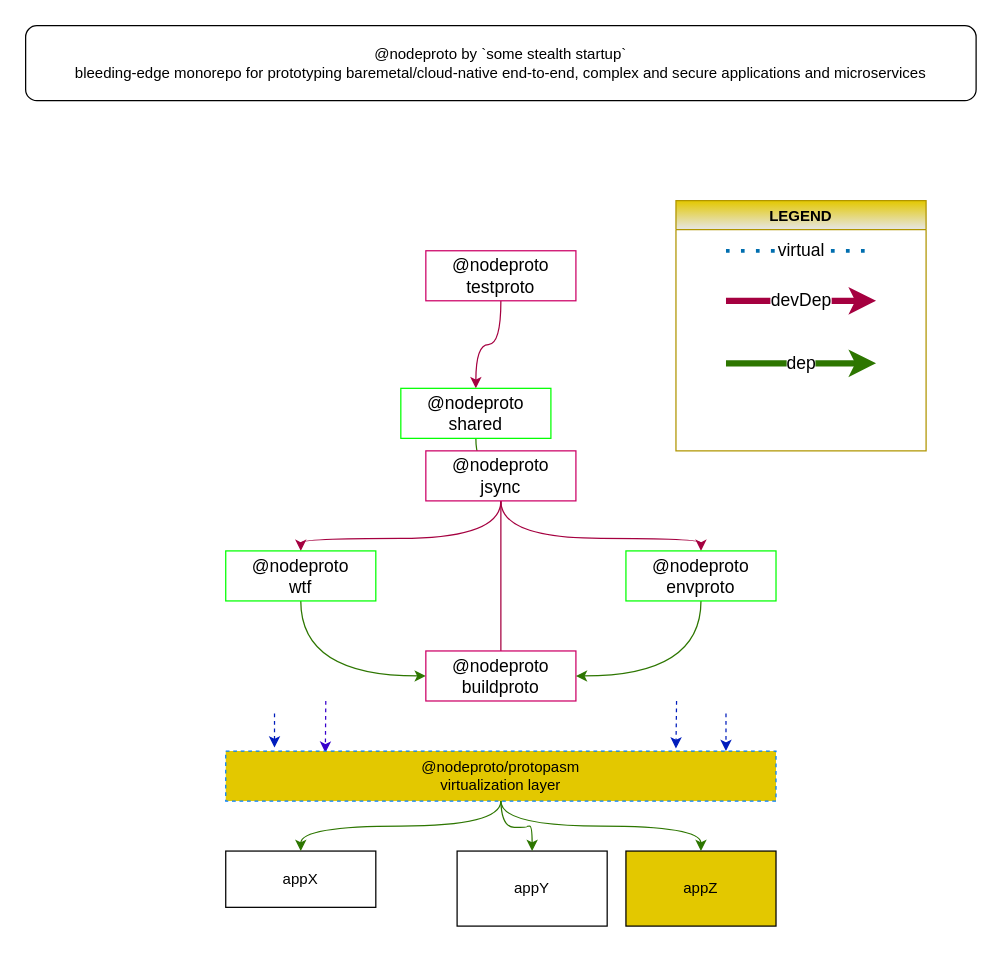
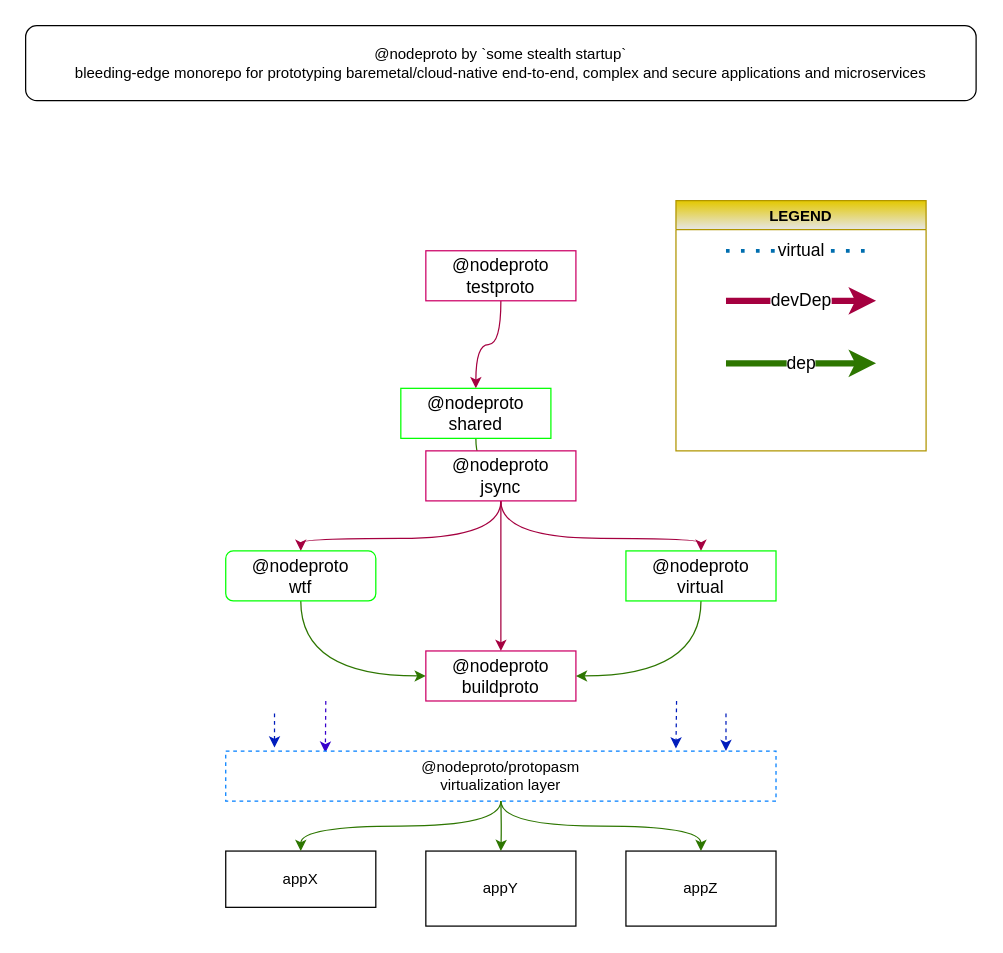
node "@nodeprotowtf": shape rectangle -> rounded rectangle
node "@nodeprotoenvproto": label "@nodeprotoenvproto" -> "@nodeprotovirtual"
edge "@nodeprotojsync" -- "@nodeprotobuildproto": arrowhead none -> classic
node "@nodeproto/protopasm virtualization layer": fillcolor #e3c800 -> #ffffff
node "appY": moved (532, 888) -> (501, 888)
node "appZ": fillcolor #e3c800 -> #ffffff
